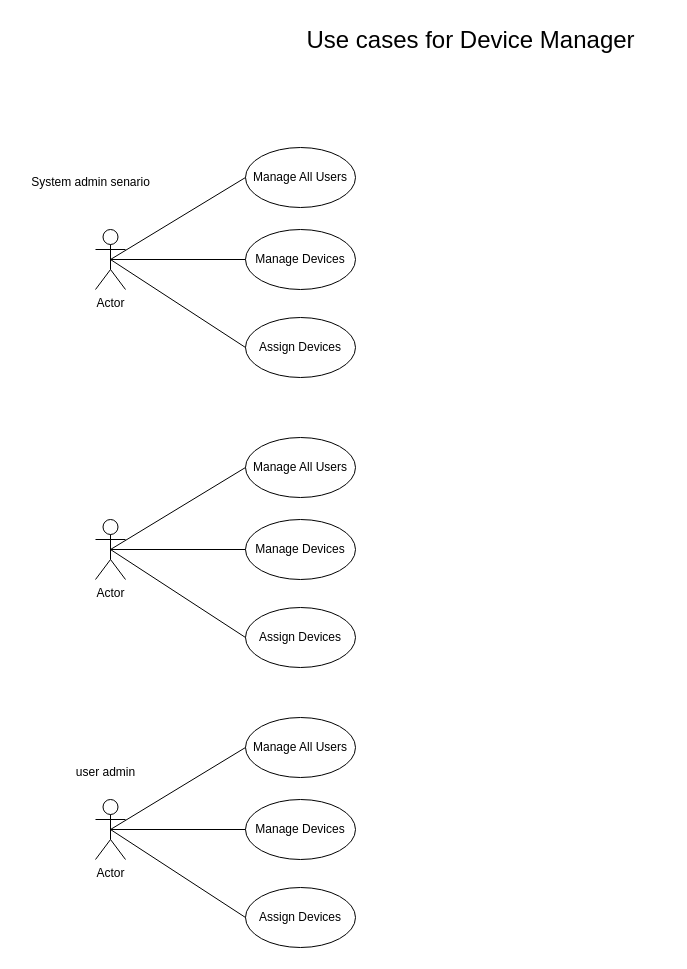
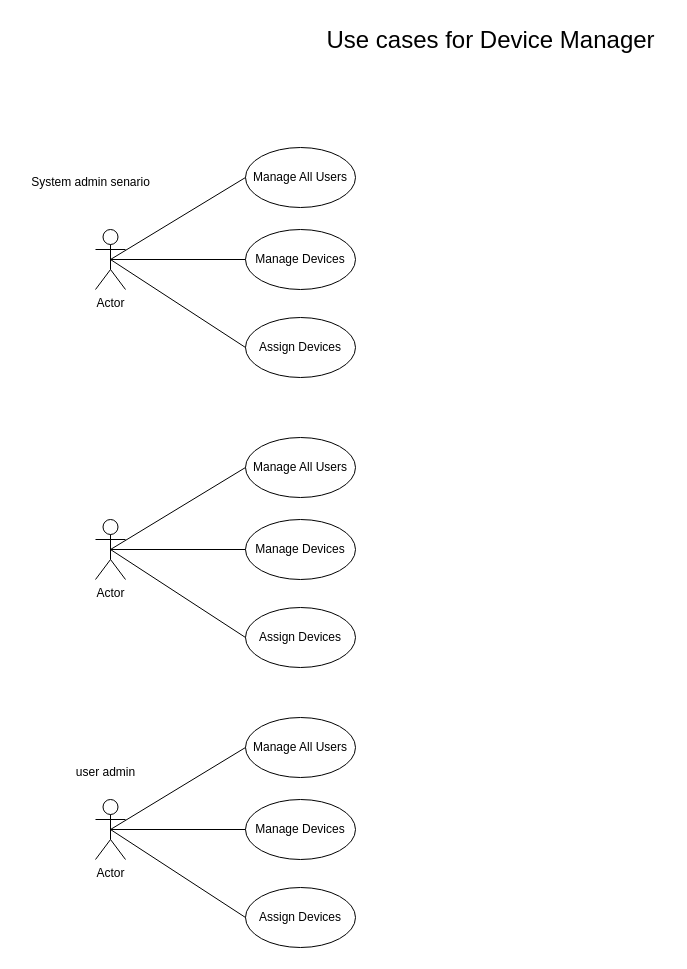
node "Use cases for Device Manager": moved (471, 41) -> (491, 41)
